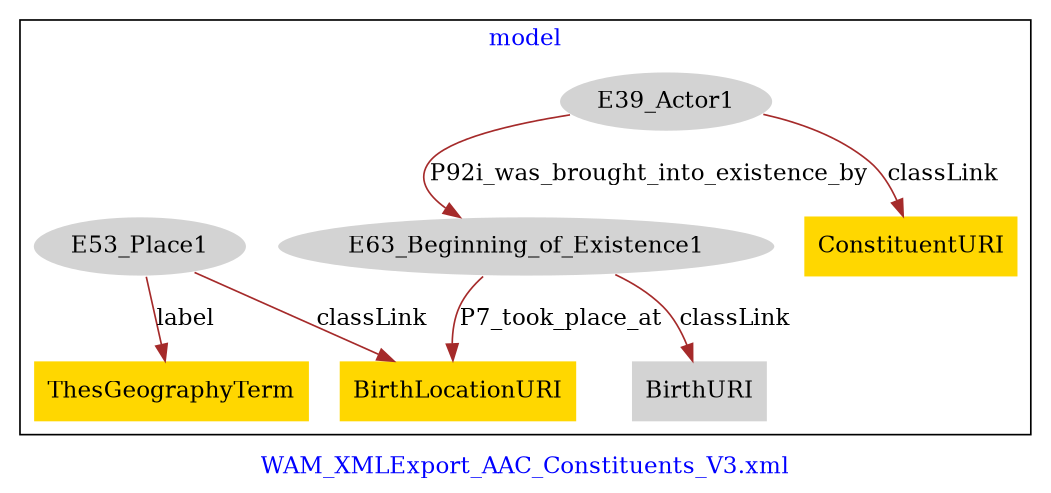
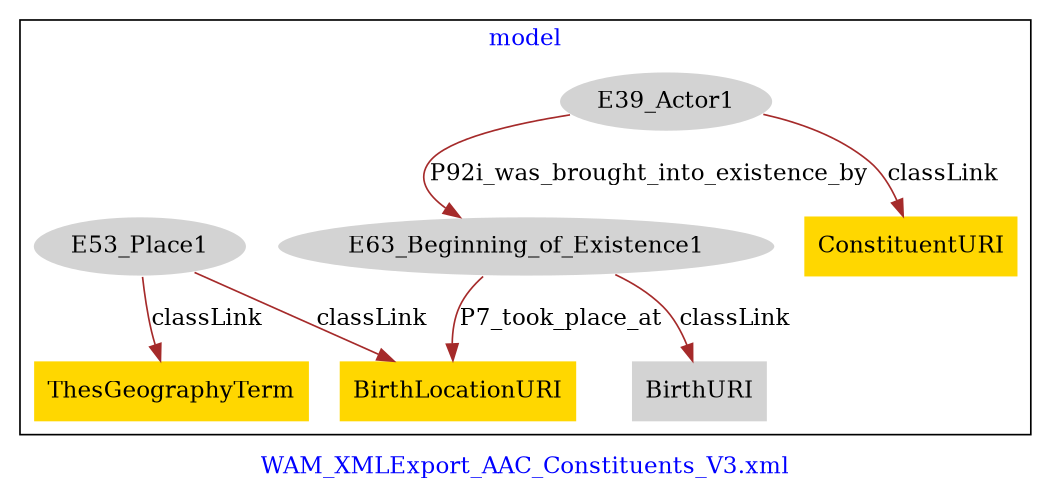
edge "E53_Place1" -> "ThesGeographyTerm": label "label" -> "classLink"
